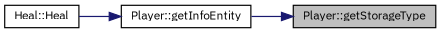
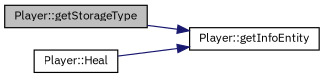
node "Heal::Heal": label "Heal::Heal" -> "Player::Heal"
edge "Player::getInfoEntity" -> "Player::getStorageType": reversed
